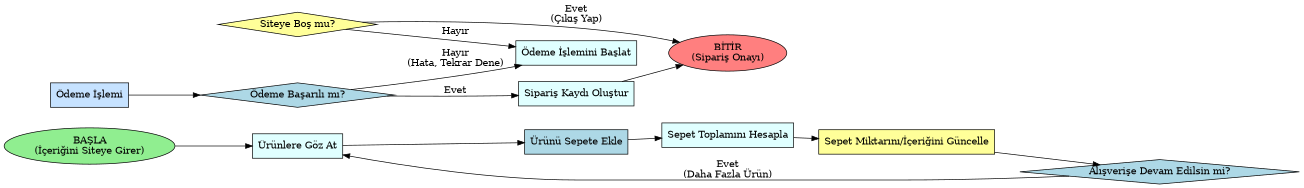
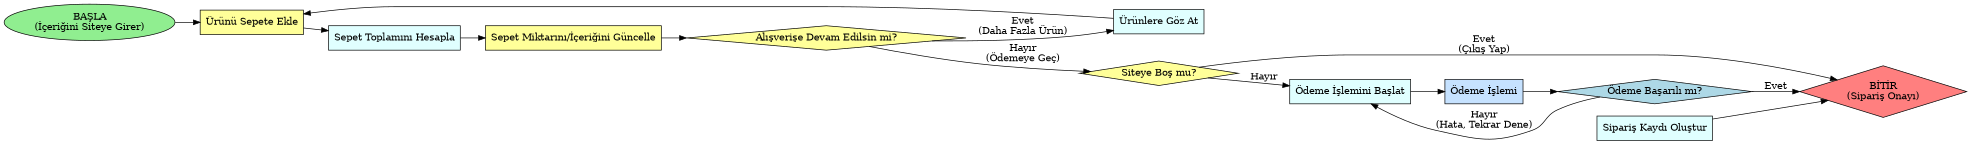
node "BİTİR (Sipariş Onayı)": shape ellipse -> diamond
edge "Alışverişe Devam Edilsin mi?" -> "Siteye Boş mu?": added, label "Hayır (Ödemeye Geç)"
edge "Ödeme İşlemini Başlat" -> "Ödeme İşlemi": added
edge "Ödeme Başarılı mı?" -> "Sipariş Kaydı Oluştur": now "Ödeme Başarılı mı?" -> "BİTİR (Sipariş Onayı)"
node "Ürünü Sepete Ekle": fillcolor #add8e6 -> #ffff99
edge "BAŞLA (İçeriğini Siteye Girer)" -> "Ürünlere Göz At": now "BAŞLA (İçeriğini Siteye Girer)" -> "Ürünü Sepete Ekle"
node "Alışverişe Devam Edilsin mi?": fillcolor #add8e6 -> #ffff99
